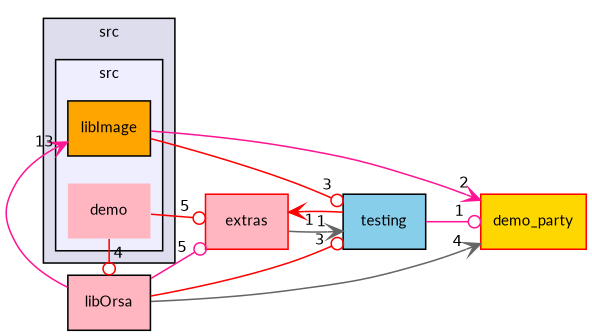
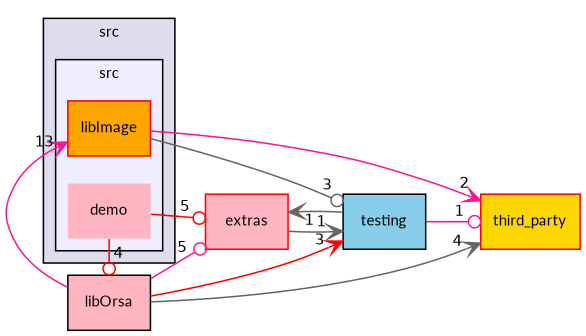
node "libImage": color black -> red
edge "libImage" -> "testing": color red -> gray40
edge "testing" -> "extras": color red -> gray40
node "demo_party": label "demo_party" -> "third_party"
edge "libOrsa" -> "testing": arrowhead odot -> vee
